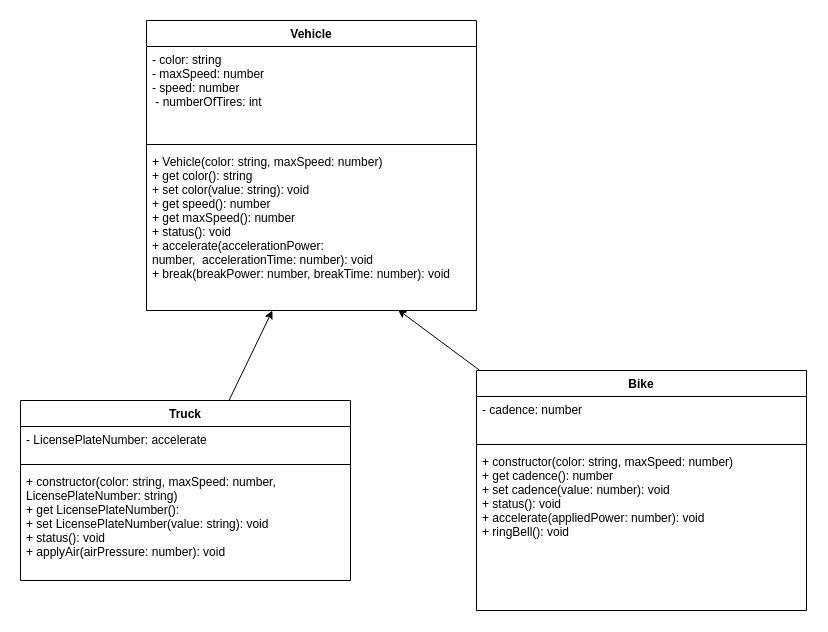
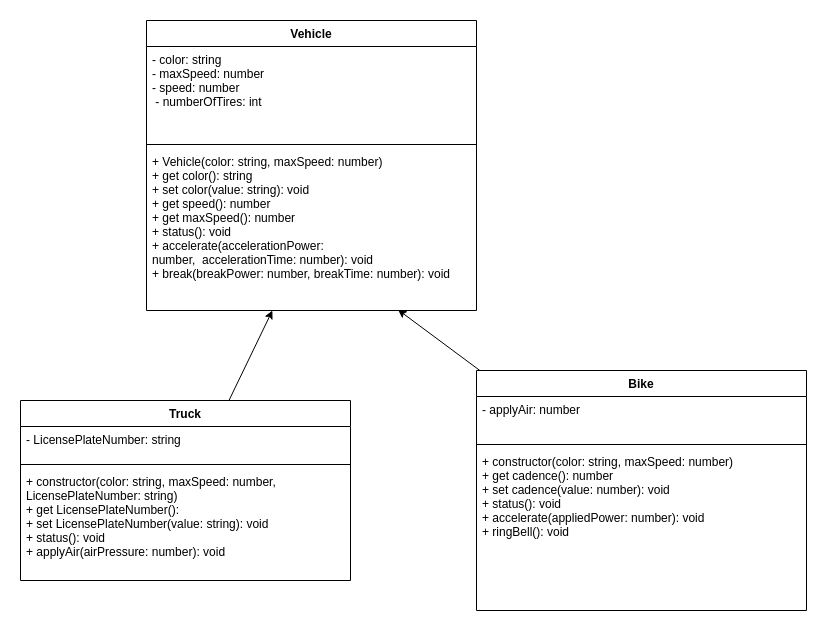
node "- cadence: number": label "- cadence: number" -> "- applyAir: number"
node "- LicensePlateNumber: accelerate": label "- LicensePlateNumber: accelerate" -> "- LicensePlateNumber: string"
